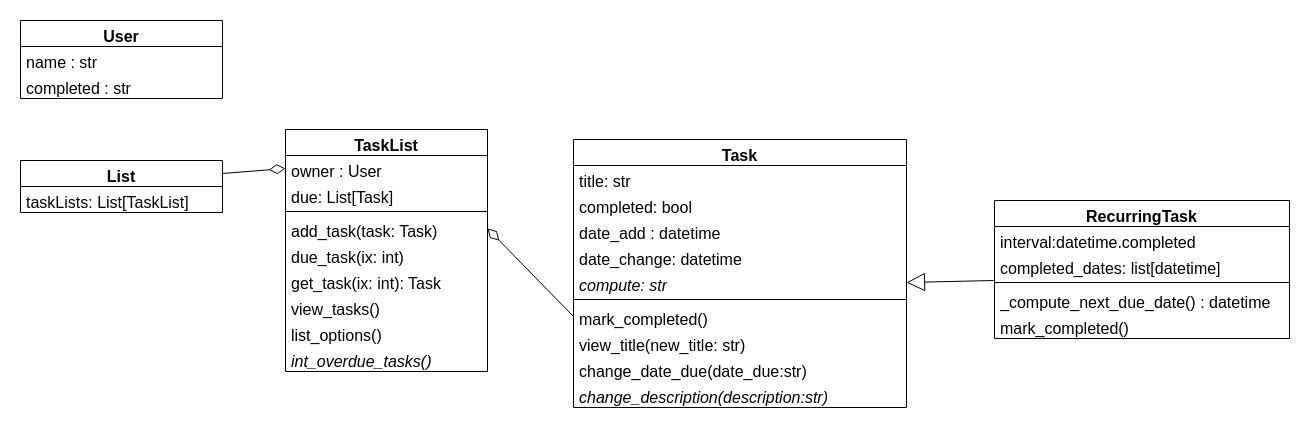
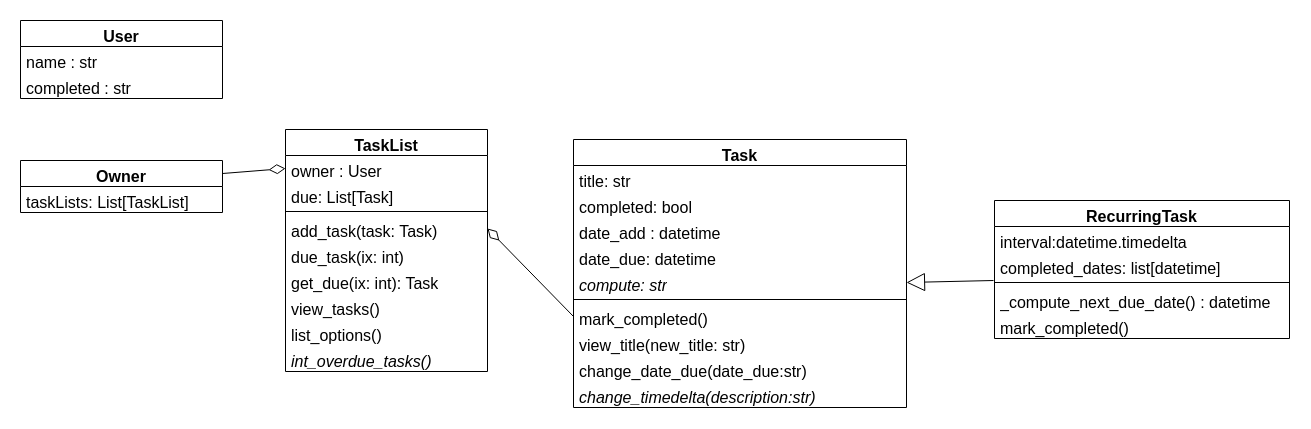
node "List": label "List" -> "Owner"
node "interval:datetime.completed": label "interval:datetime.completed" -> "interval:datetime.timedelta"
node "date_change: datetime": label "date_change: datetime" -> "date_due: datetime"
node "get_task(ix: int): Task": label "get_task(ix: int): Task" -> "get_due(ix: int): Task"
node "change_description(description:str)": label "change_description(description:str)" -> "change_timedelta(description:str)"
